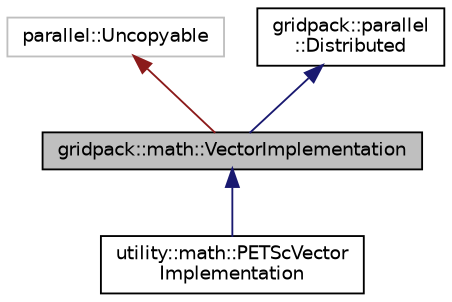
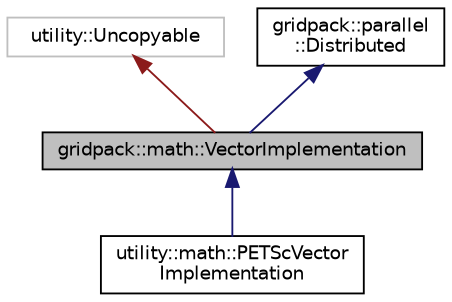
node "parallel::Uncopyable": label "parallel::Uncopyable" -> "utility::Uncopyable"
